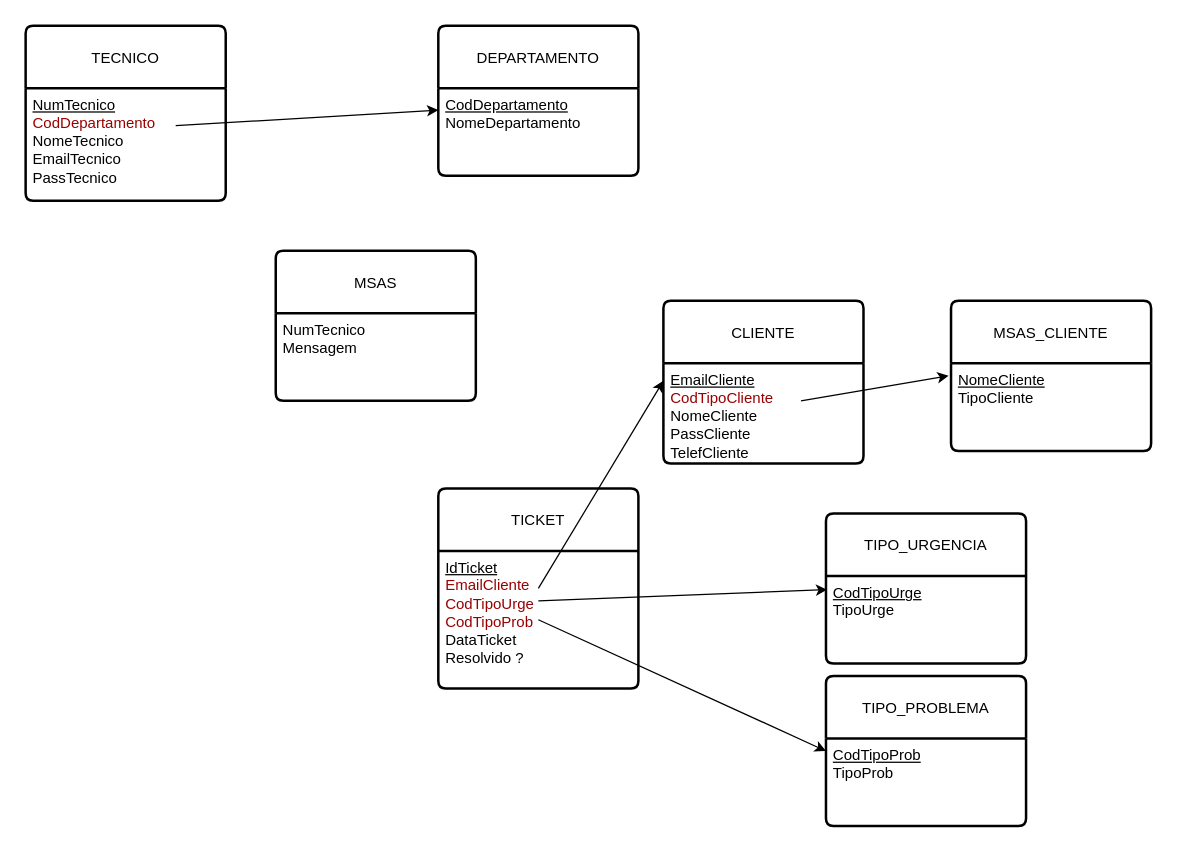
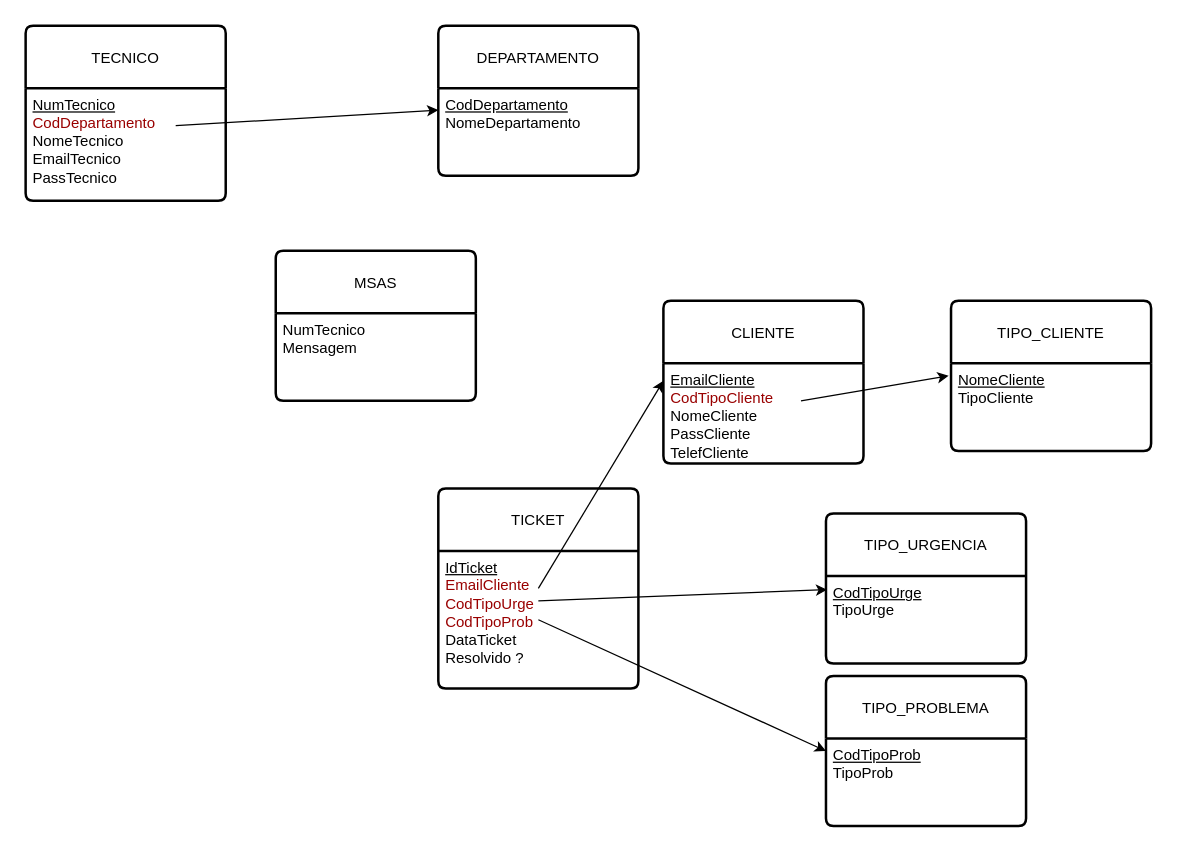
node "MSAS_CLIENTE": label "MSAS_CLIENTE" -> "TIPO_CLIENTE"
